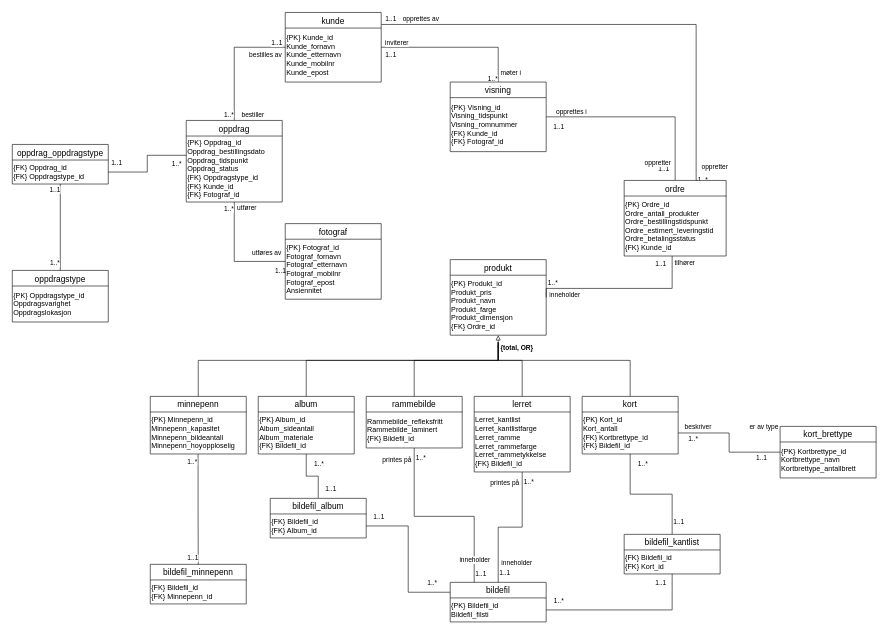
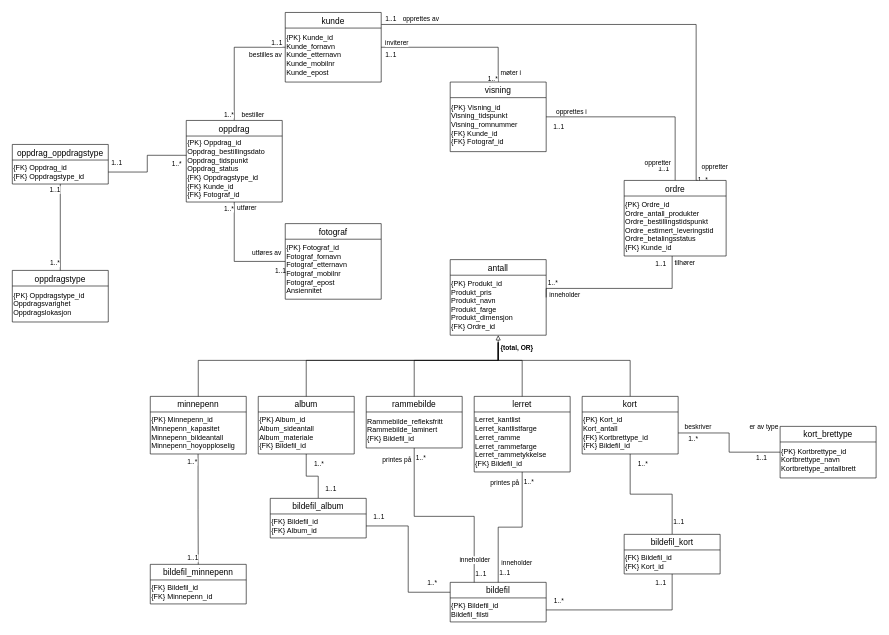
node "produkt": label "produkt" -> "antall"
node "bildefil_kantlist": label "bildefil_kantlist" -> "bildefil_kort"
